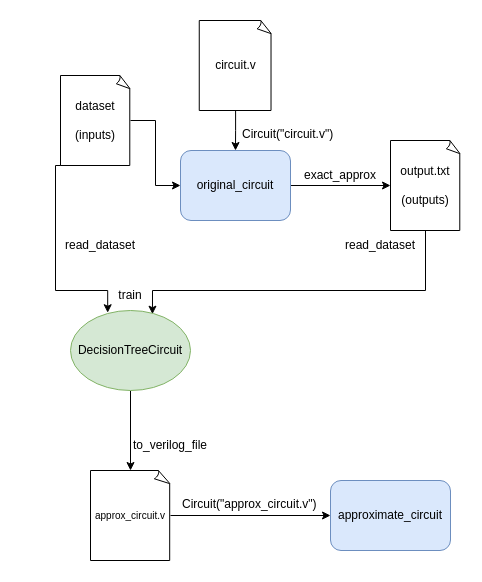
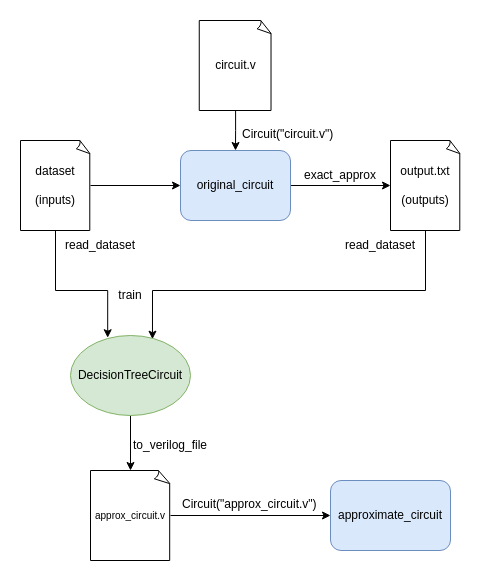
node "dataset (inputs)": moved (96, 121) -> (56, 186)
node "DecisionTreeCircuit": moved (131, 351) -> (131, 376)
